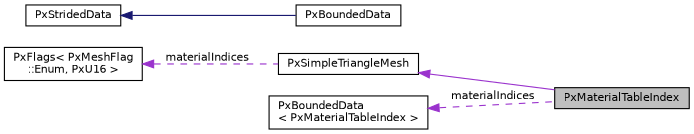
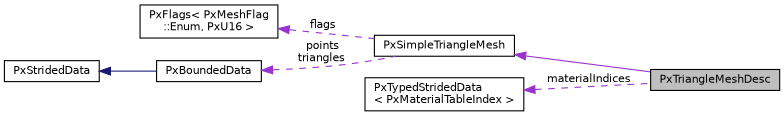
edge "PxSimpleTriangleMesh" -> "PxFlags< PxMeshFlag ::Enum, PxU16 >": label " materialIndices" -> " flags"
edge "PxSimpleTriangleMesh" -> "PxBoundedData": added, label "points triangles"
node "PxMaterialTableIndex": label "PxMaterialTableIndex" -> "PxTriangleMeshDesc"
node "PxBoundedData < PxMaterialTableIndex >": label "PxBoundedData < PxMaterialTableIndex >" -> "PxTypedStridedData < PxMaterialTableIndex >"
